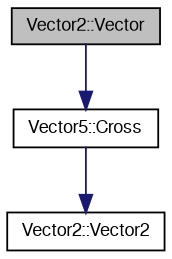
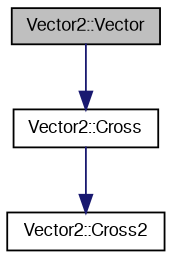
node "Vector5::Cross": label "Vector5::Cross" -> "Vector2::Cross"
node "Vector2::Vector2": label "Vector2::Vector2" -> "Vector2::Cross2"
